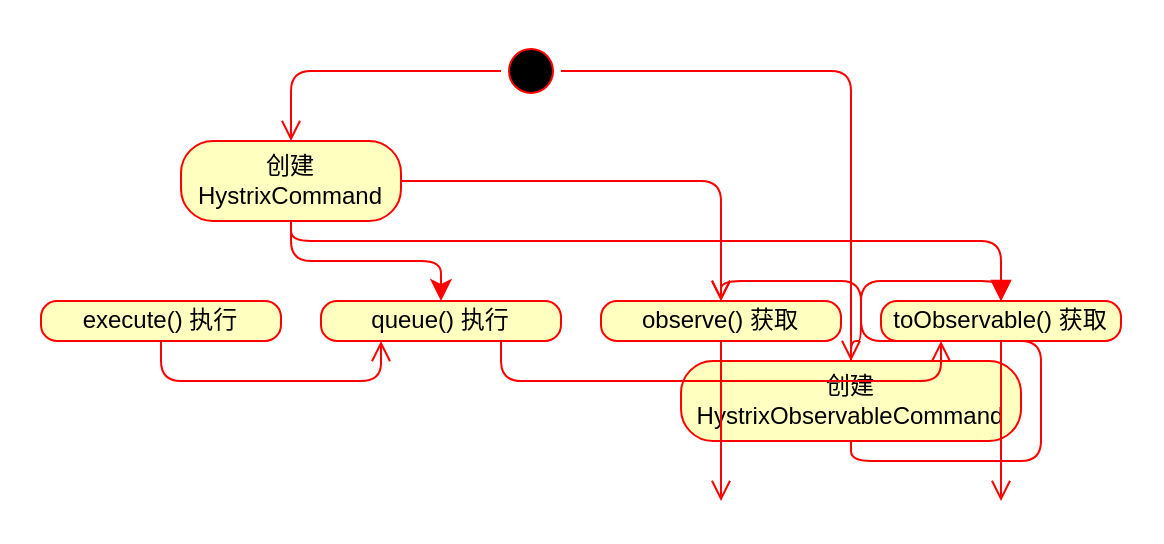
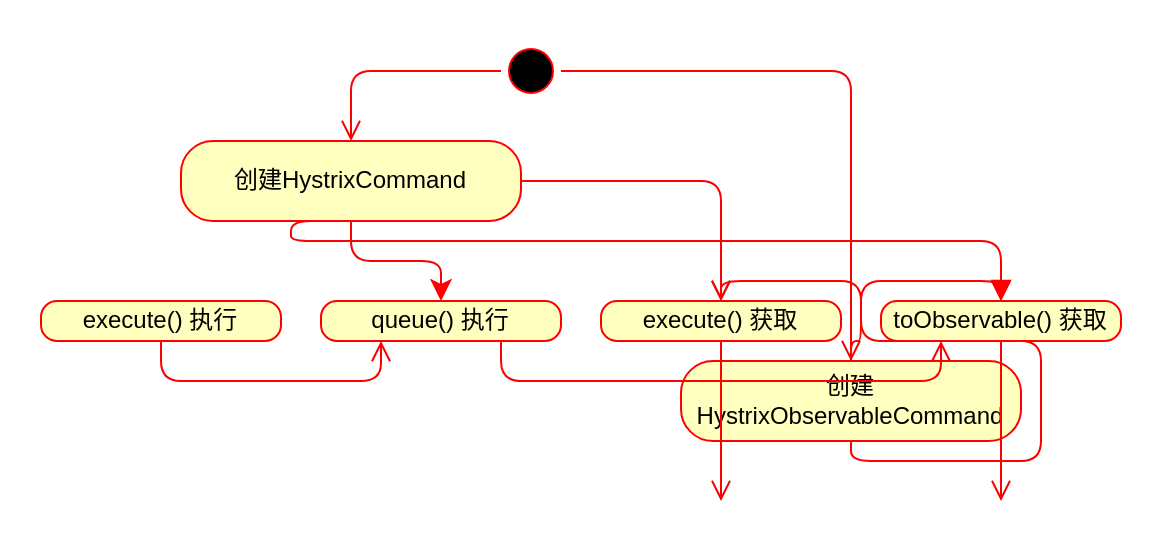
node "创建HystrixCommand": size 220x80 -> 340x80
node "observe() 获取": label "observe() 获取" -> "execute() 获取"
